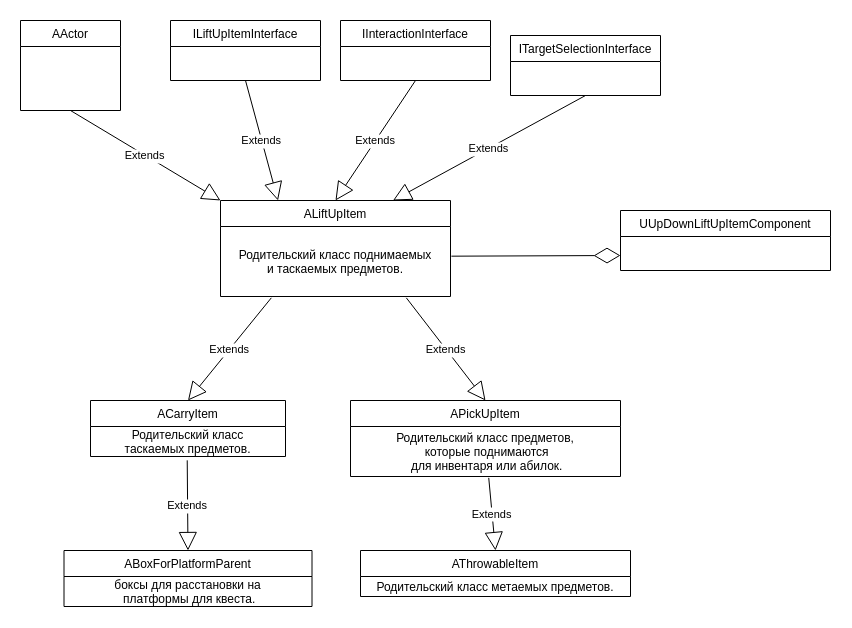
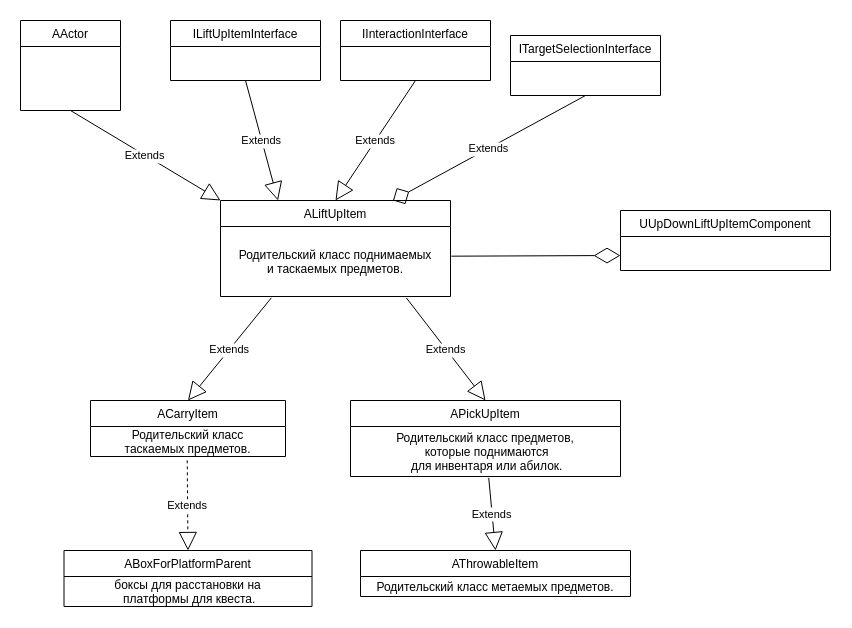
edge "ITargetSelectionInterface" -> "ALiftUpItem": arrowhead block -> diamond
edge "Родительский класс таскаемых предметов." -> "ABoxForPlatformParent": style solid -> dashed
